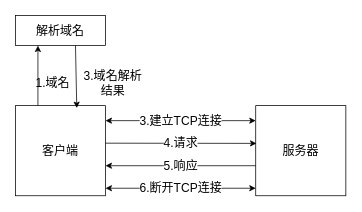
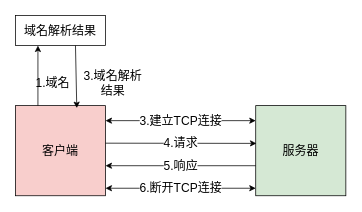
node "解析域名": label "解析域名" -> "域名解析结果"
node "客户端": fillcolor #ffffff -> #f8cecc
node "服务器": fillcolor #ffffff -> #d5e8d4
